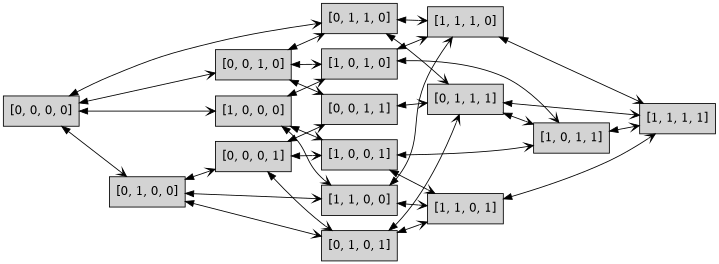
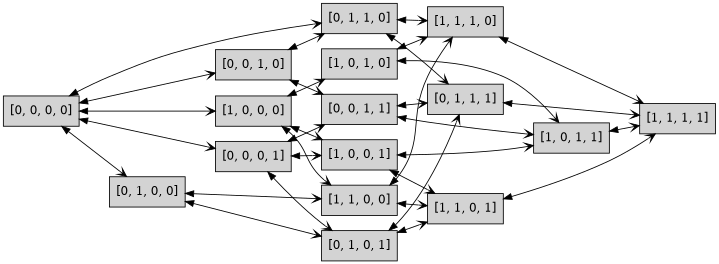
edge "[1, 0, 1, 0]" -- "[0, 0, 1, 0]": removed
edge "[0, 1, 1, 1]" -- "[1, 0, 1, 1]": now "[0, 0, 1, 1]" -- "[1, 0, 1, 1]"
edge "[0, 0, 0, 1]" -- "[0, 1, 0, 0]": now "[0, 0, 0, 1]" -- "[0, 0, 0, 0]"
